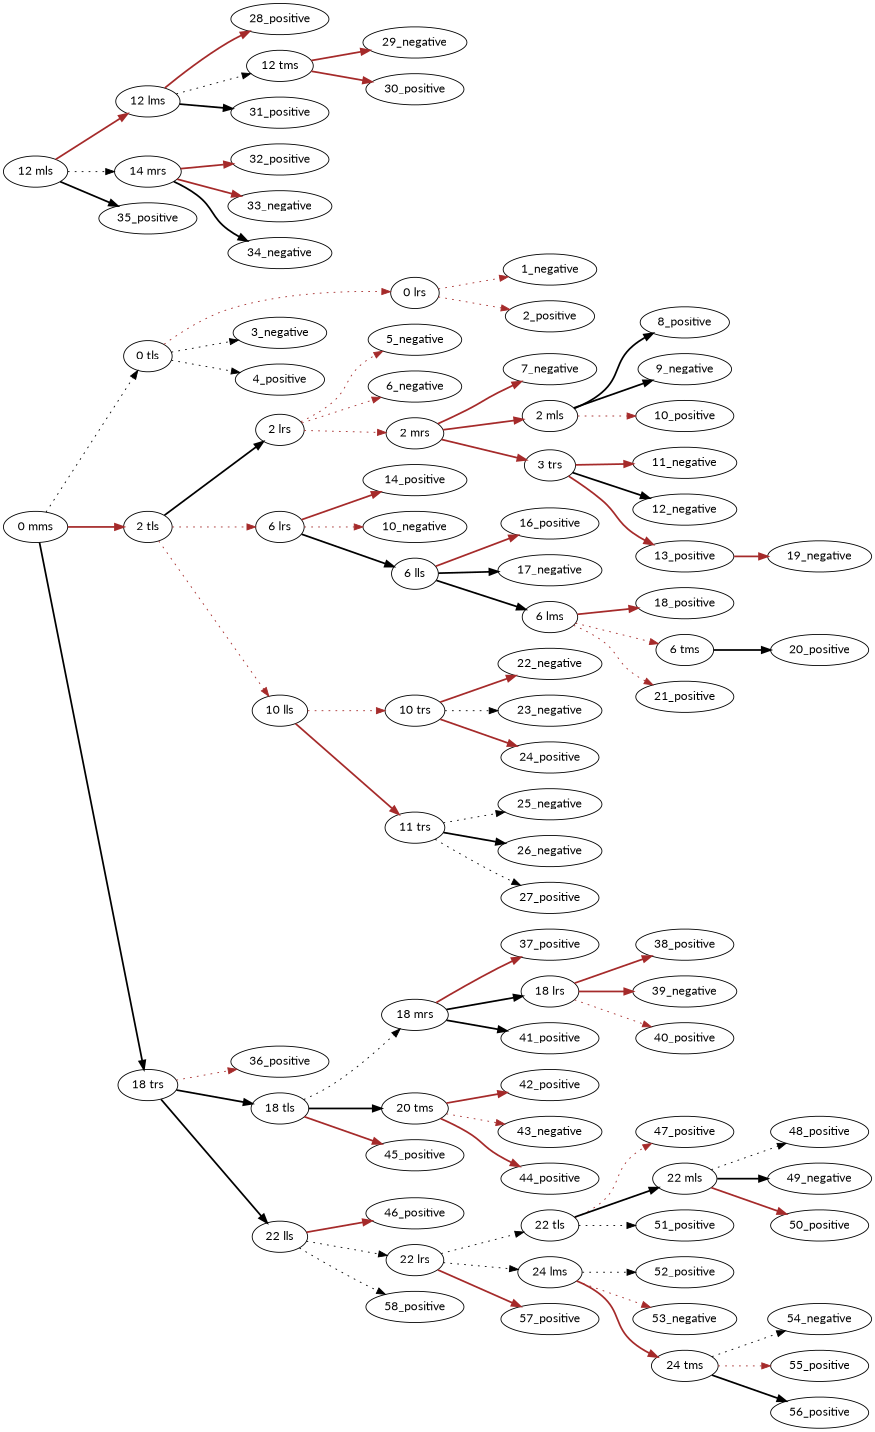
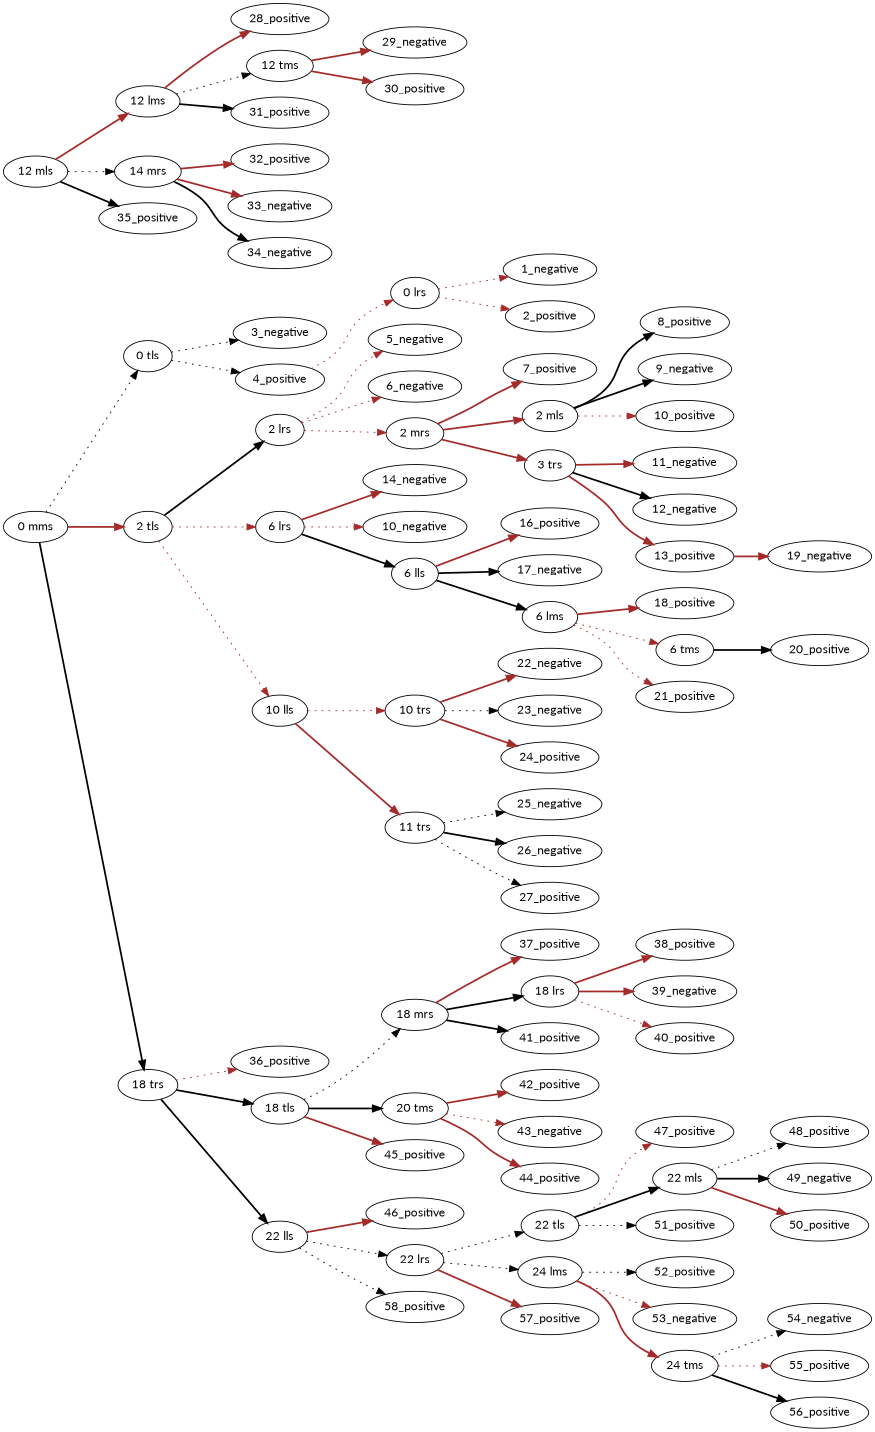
edge "0 tls" -> "0 lrs": now "4_positive" -> "0 lrs"
node "7_negative": label "7_negative" -> "7_positive"
node "14_positive": label "14_positive" -> "14_negative"
